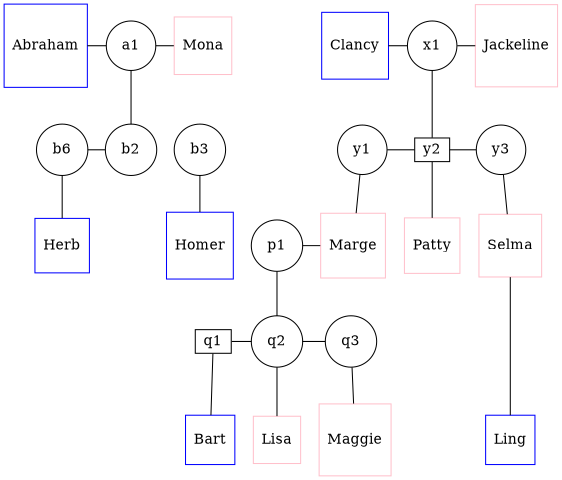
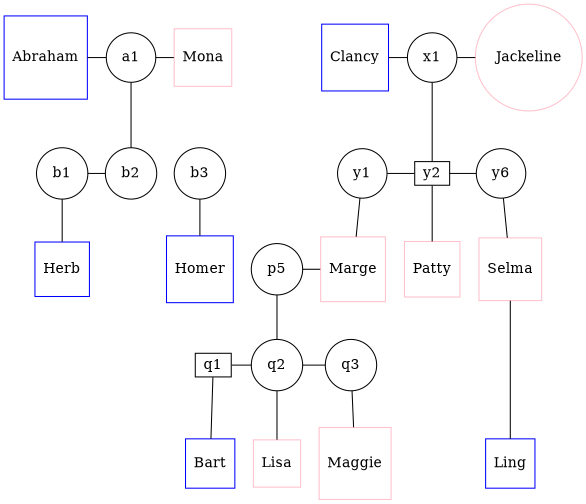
node "Jackeline": shape box -> circle
node "b6": label "b6" -> "b1"
node "y3": label "y3" -> "y6"
node "p1": label "p1" -> "p5"
